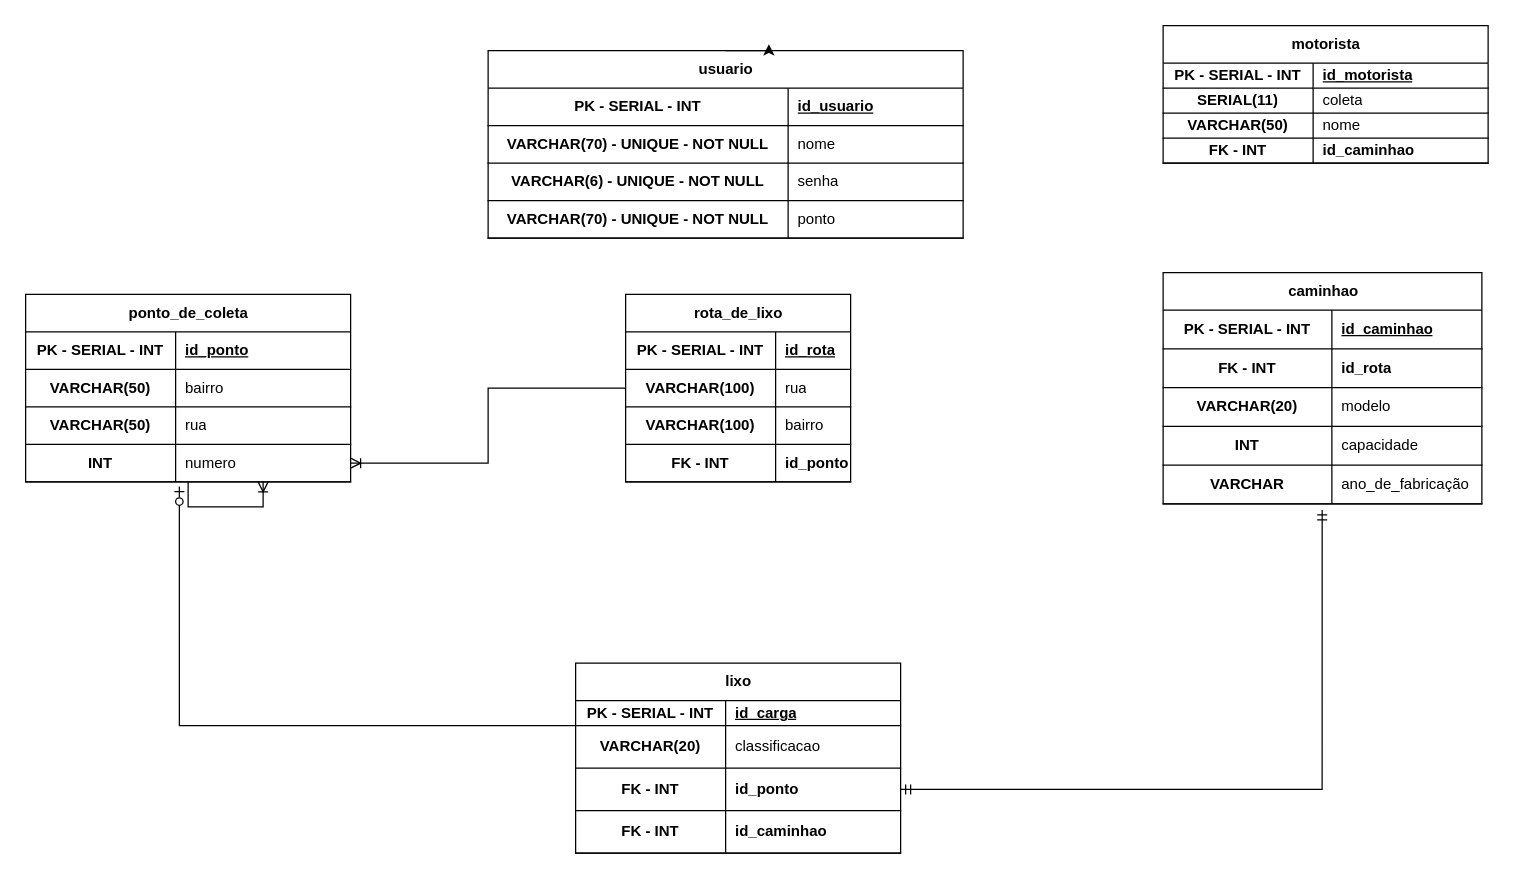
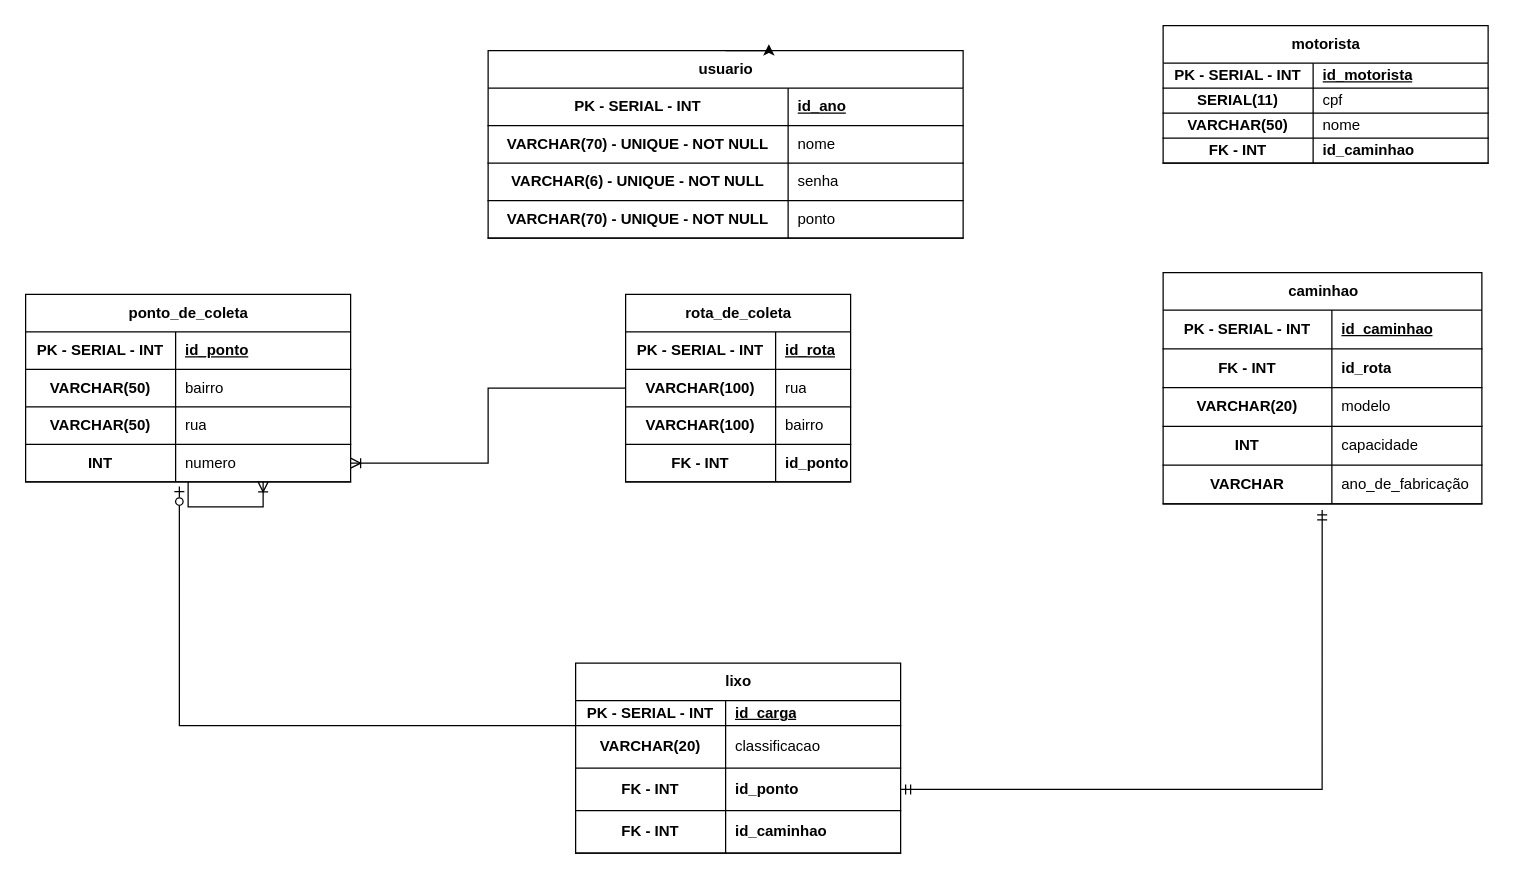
node "coleta": label "coleta" -> "cpf"
node "id_usuario": label "id_usuario" -> "id_ano"
node "rota_de_lixo": label "rota_de_lixo" -> "rota_de_coleta"
